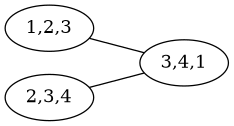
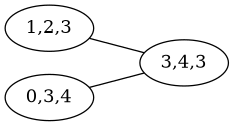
node "3,4,1": label "3,4,1" -> "3,4,3"
node "2,3,4": label "2,3,4" -> "0,3,4"
